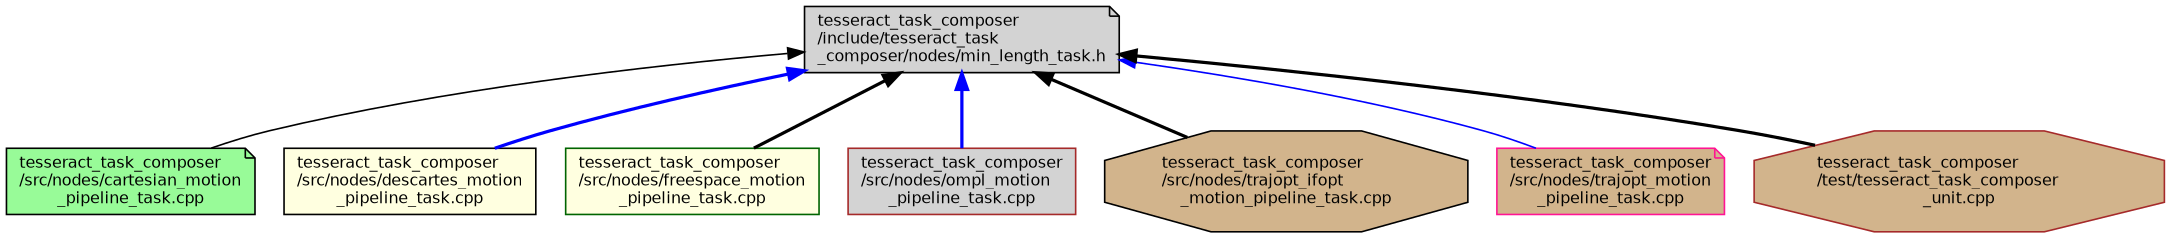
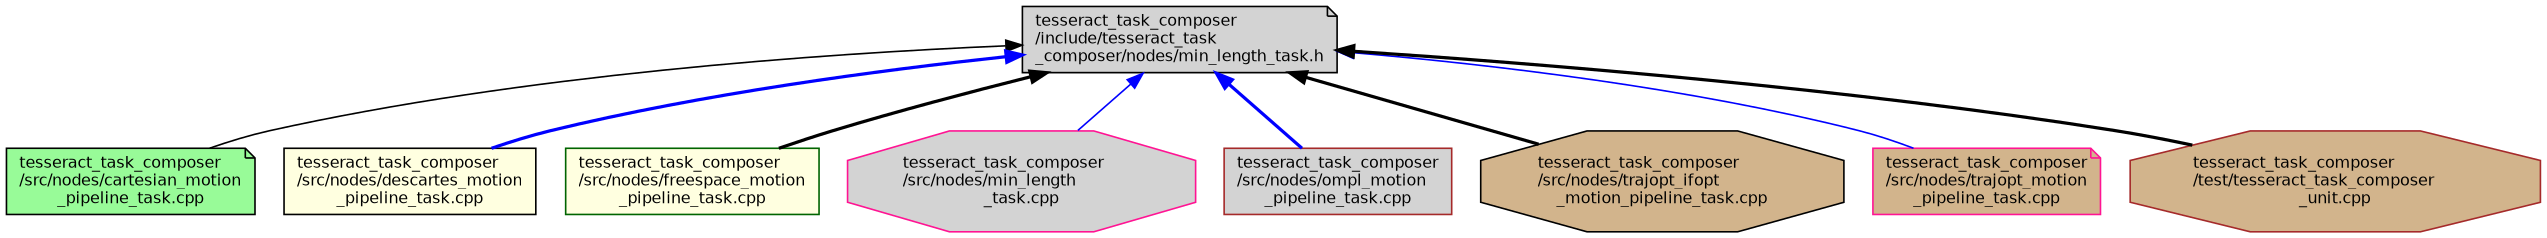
node "tesseract_task_composer /src/nodes/min_length _task.cpp": added
